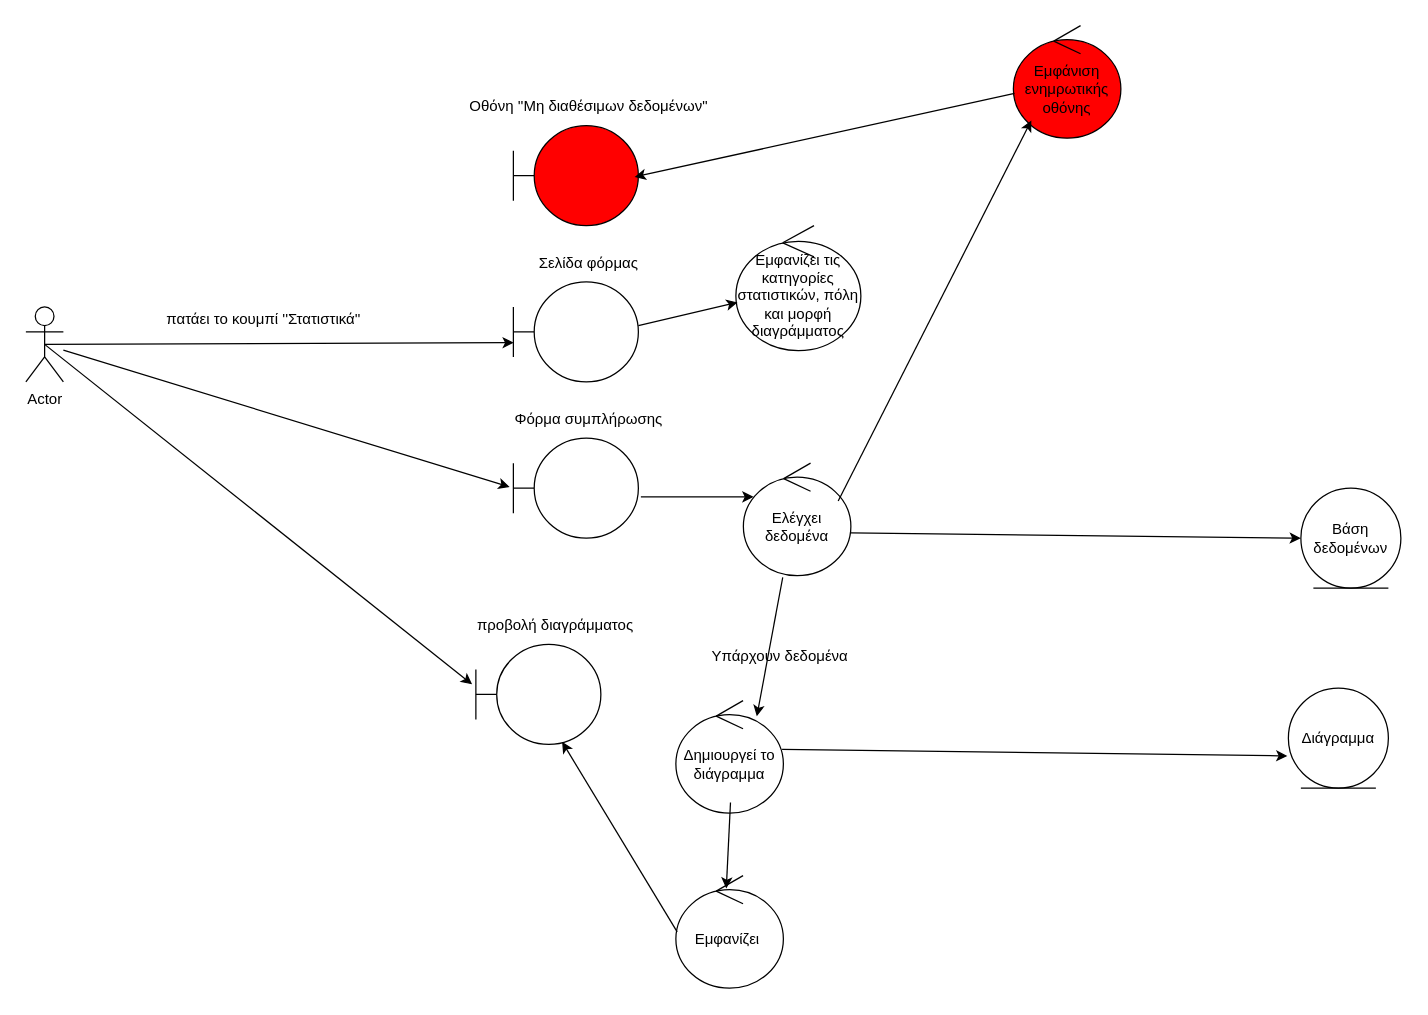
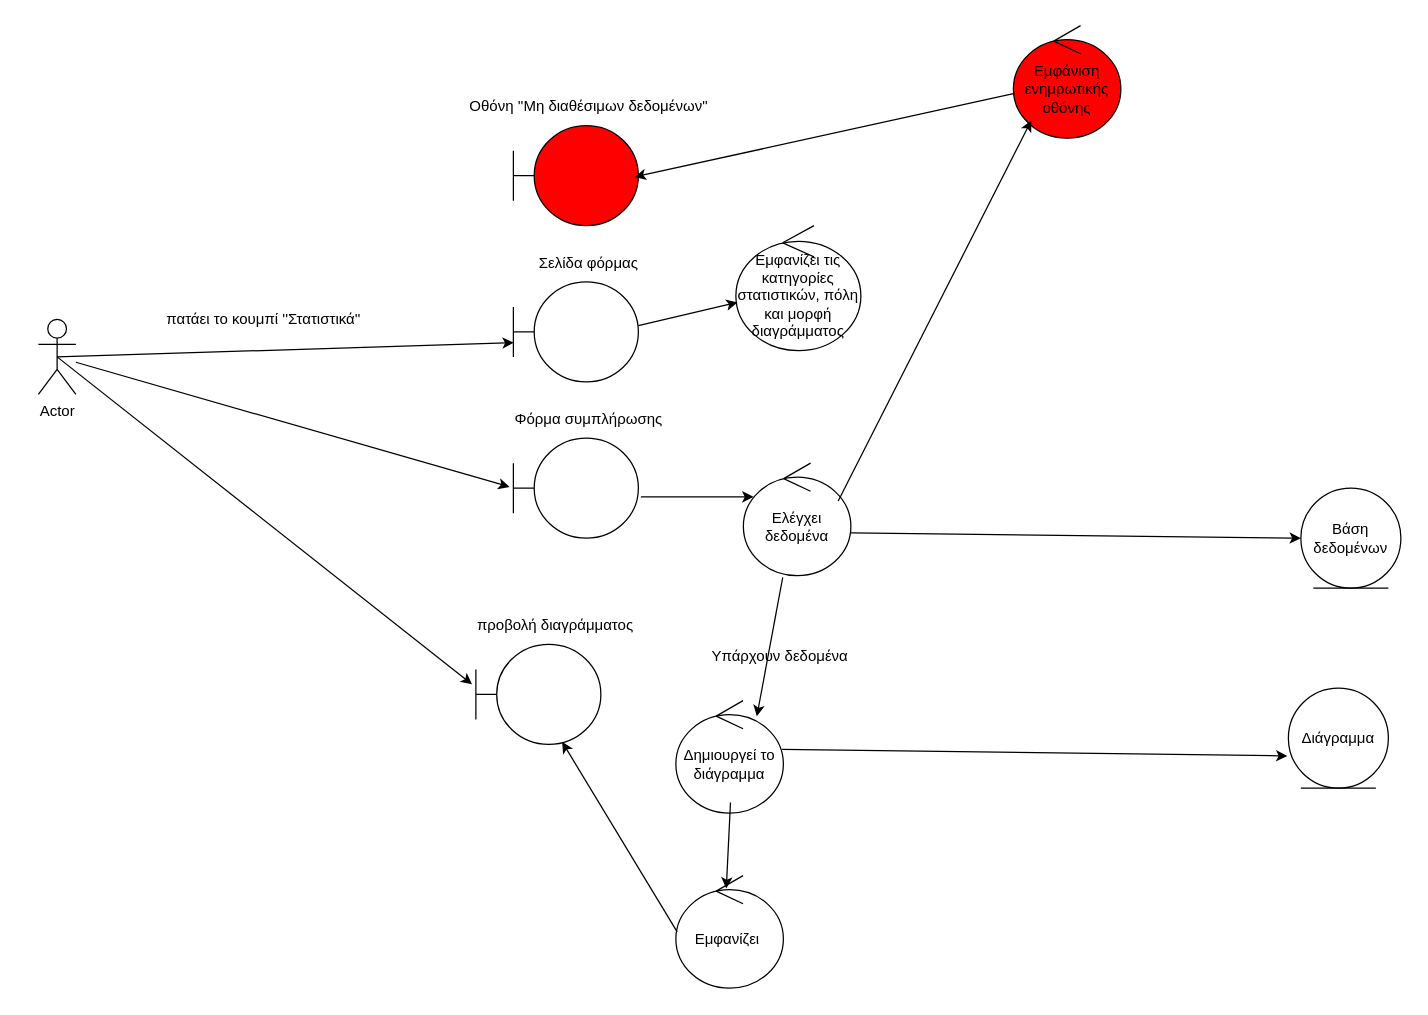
node "Actor": moved (44, 344) -> (57, 357)
